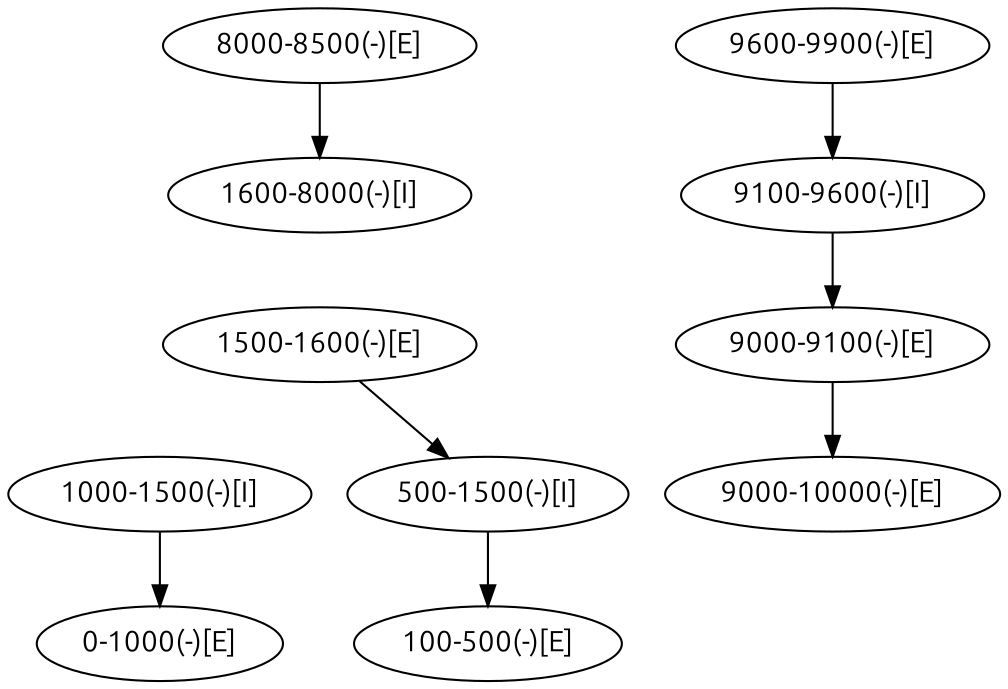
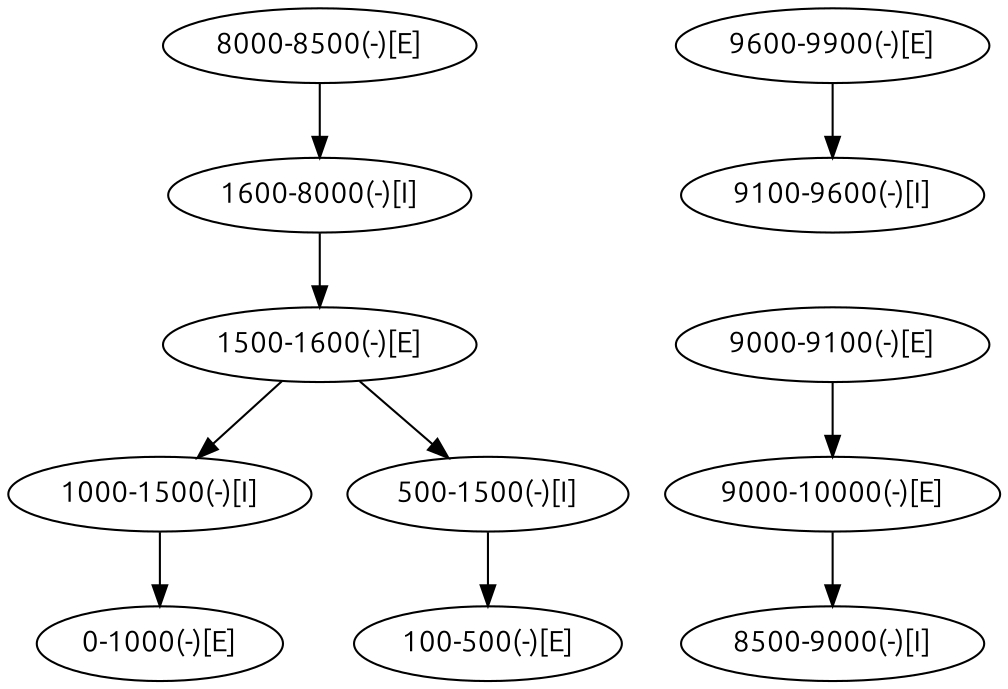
edge "1600-8000(-)[I]" -> "1500-1600(-)[E]": added
edge "9100-9600(-)[I]" -> "9000-9100(-)[E]": removed
edge "1500-1600(-)[E]" -> "1000-1500(-)[I]": added
node "8500-9000(-)[I]": added
